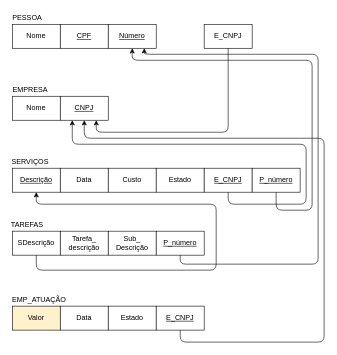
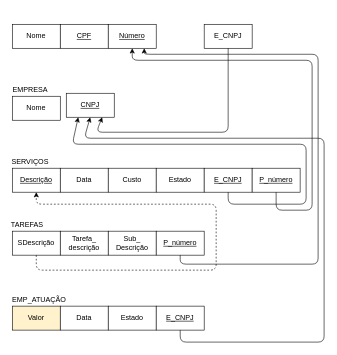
node "PESSOA": removed
node "CNPJ": moved (84, 108) -> (90, 105)
edge "SDescrição" -> "Descrição": style solid -> dashed
